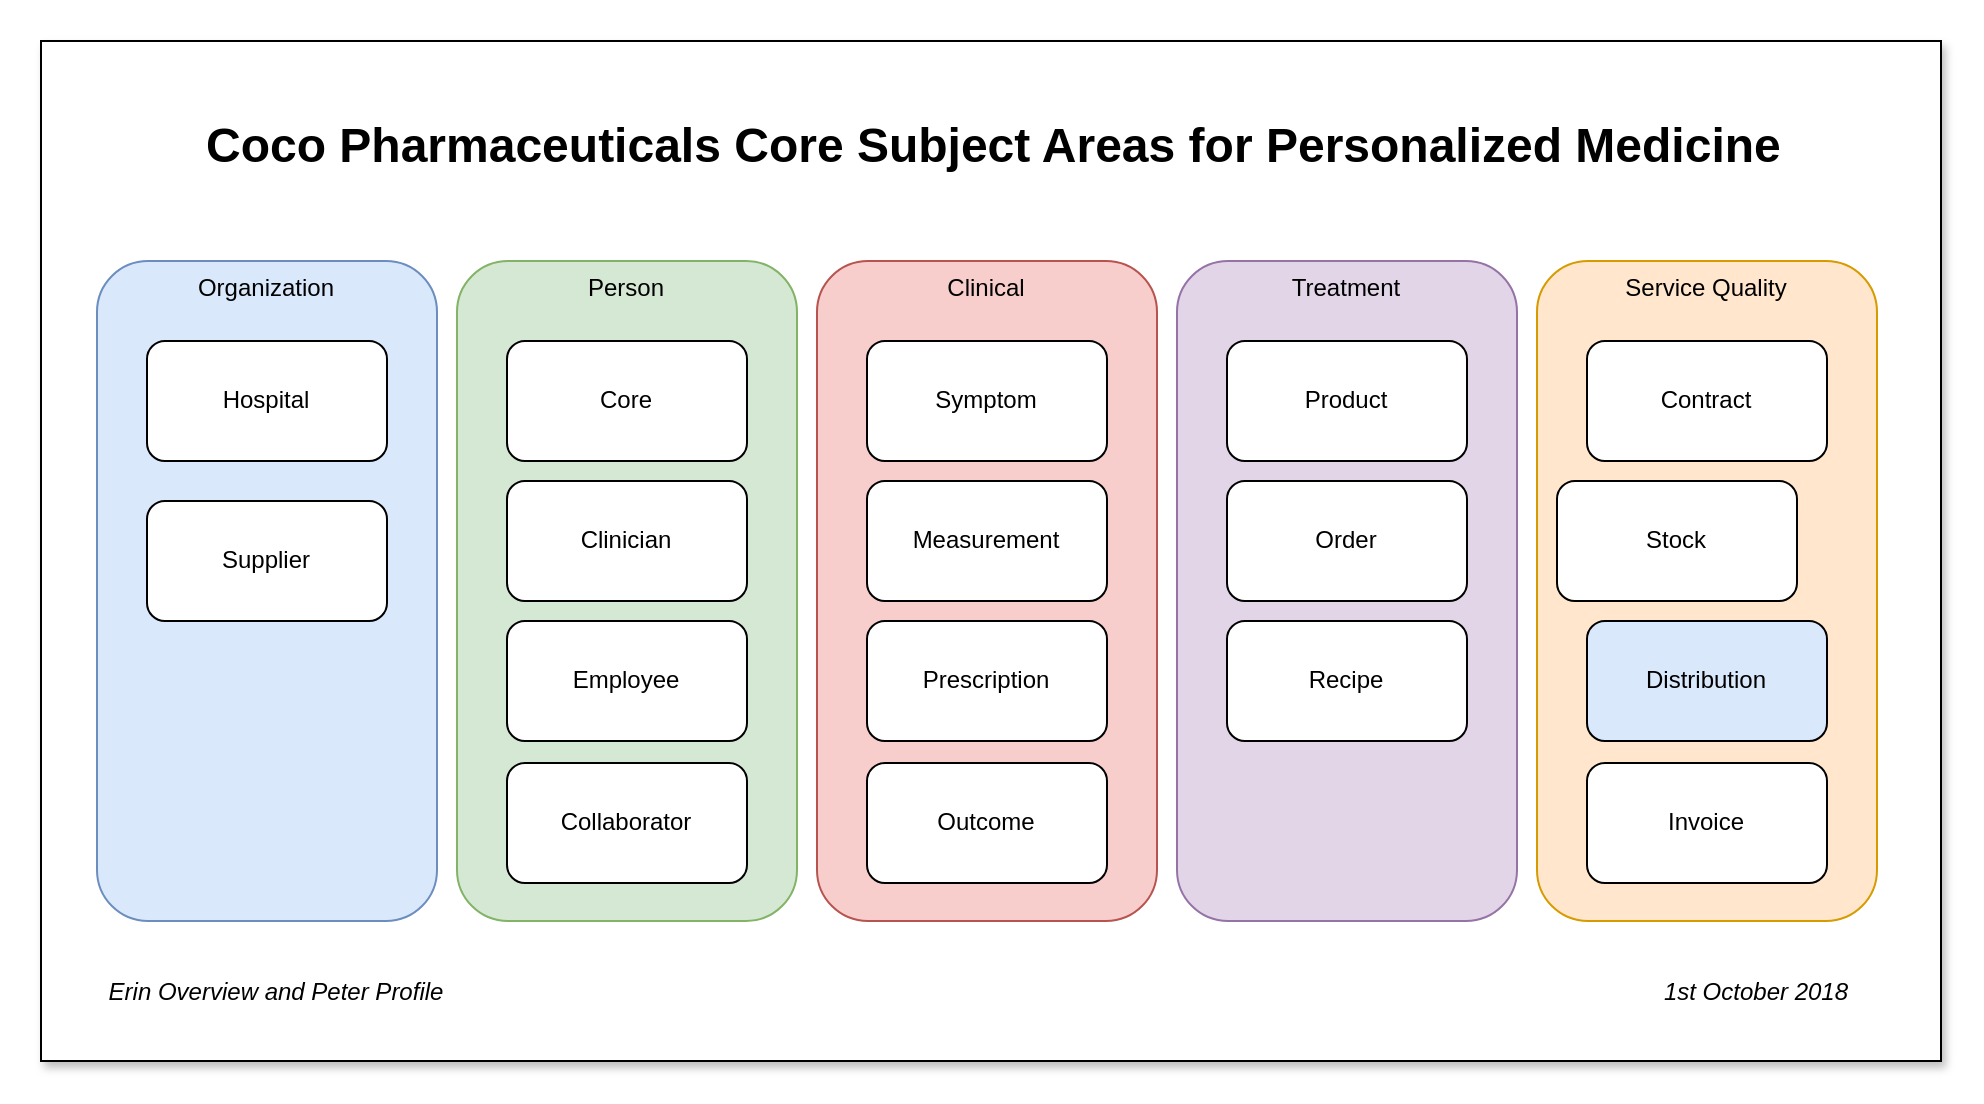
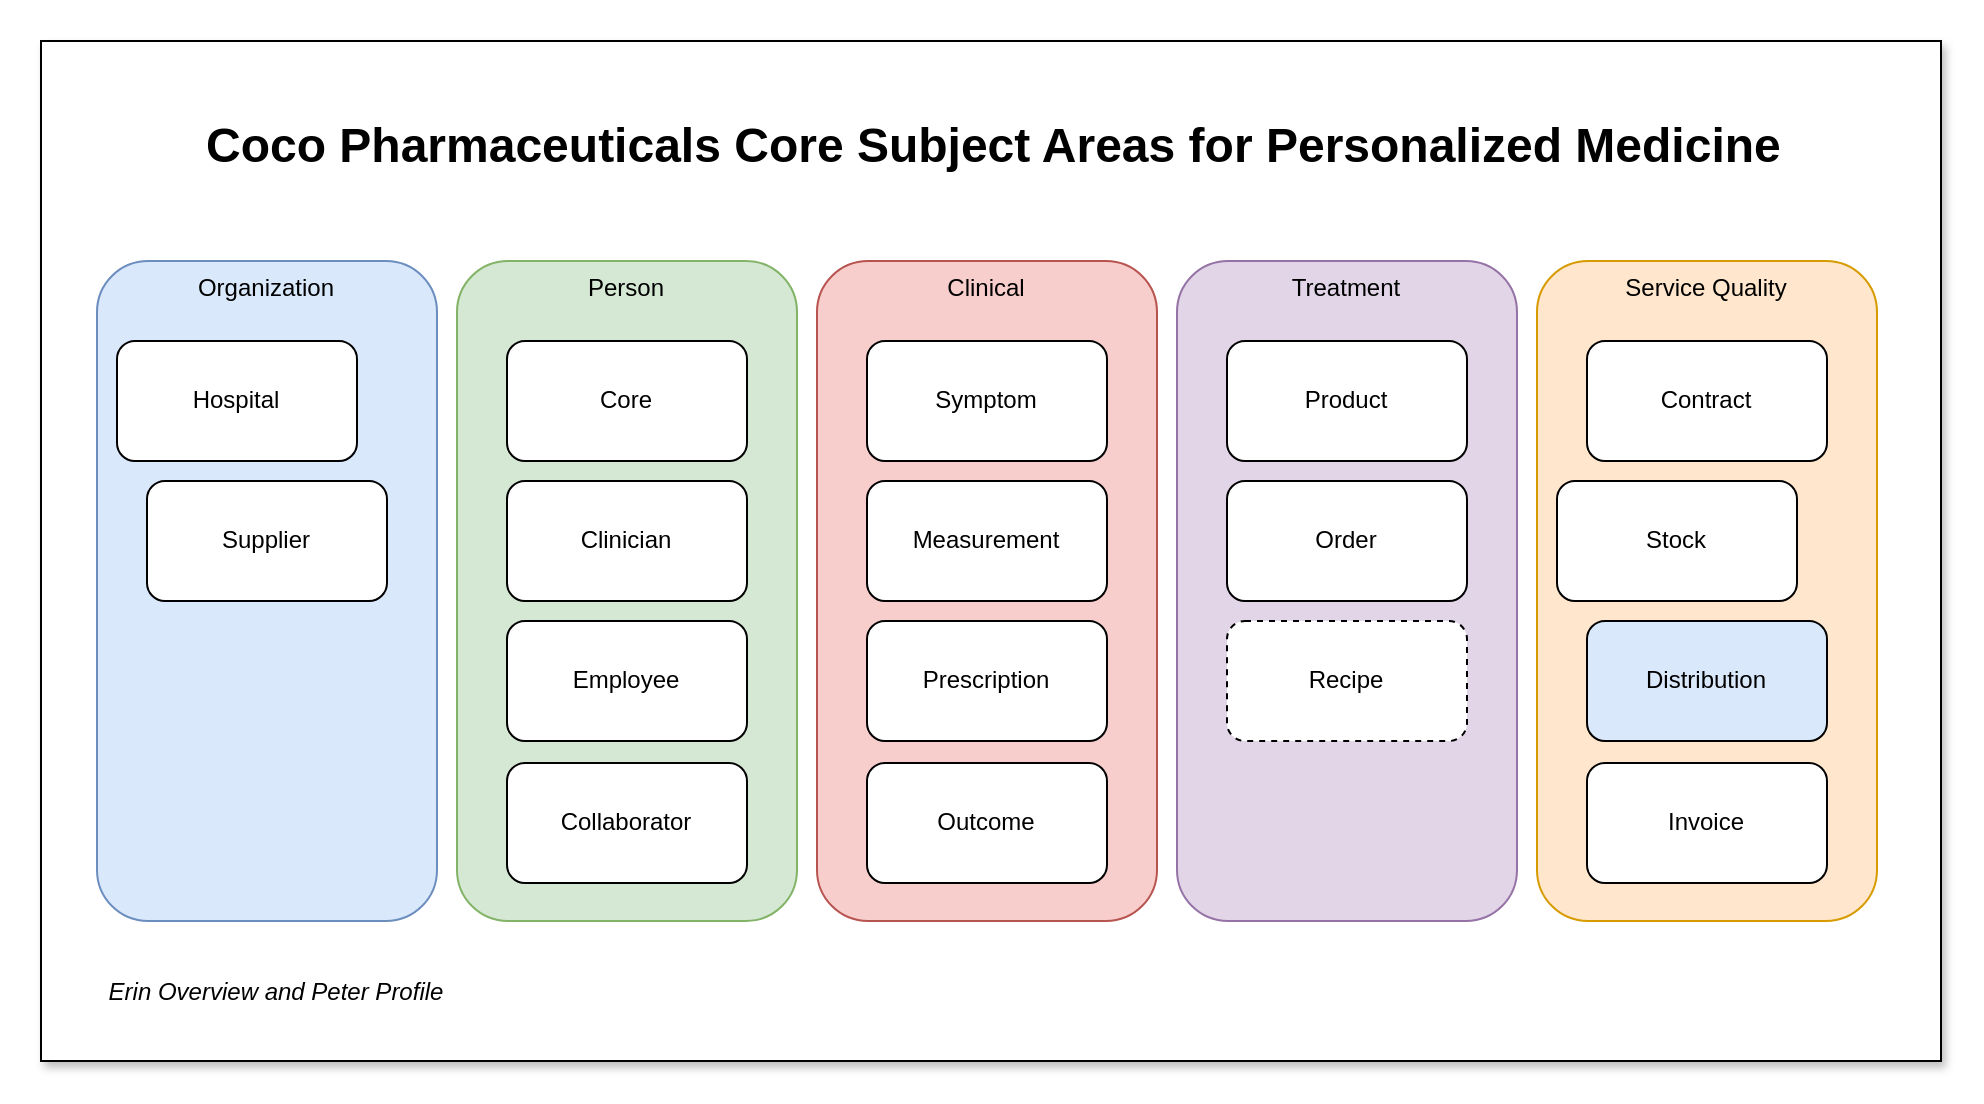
node "Hospital": moved (267, 401) -> (237, 401)
node "Supplier": moved (267, 561) -> (267, 541)
node "Recipe": style solid -> dashed
node "1st October 2018": removed
